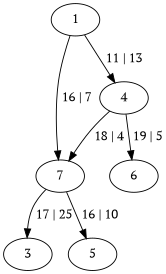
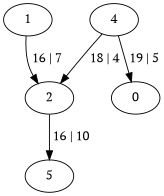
edge "1" -> "4": removed, label "11 | 13"
node "7": label "7" -> "2"
node "6": label "6" -> "0"
node "3": removed
